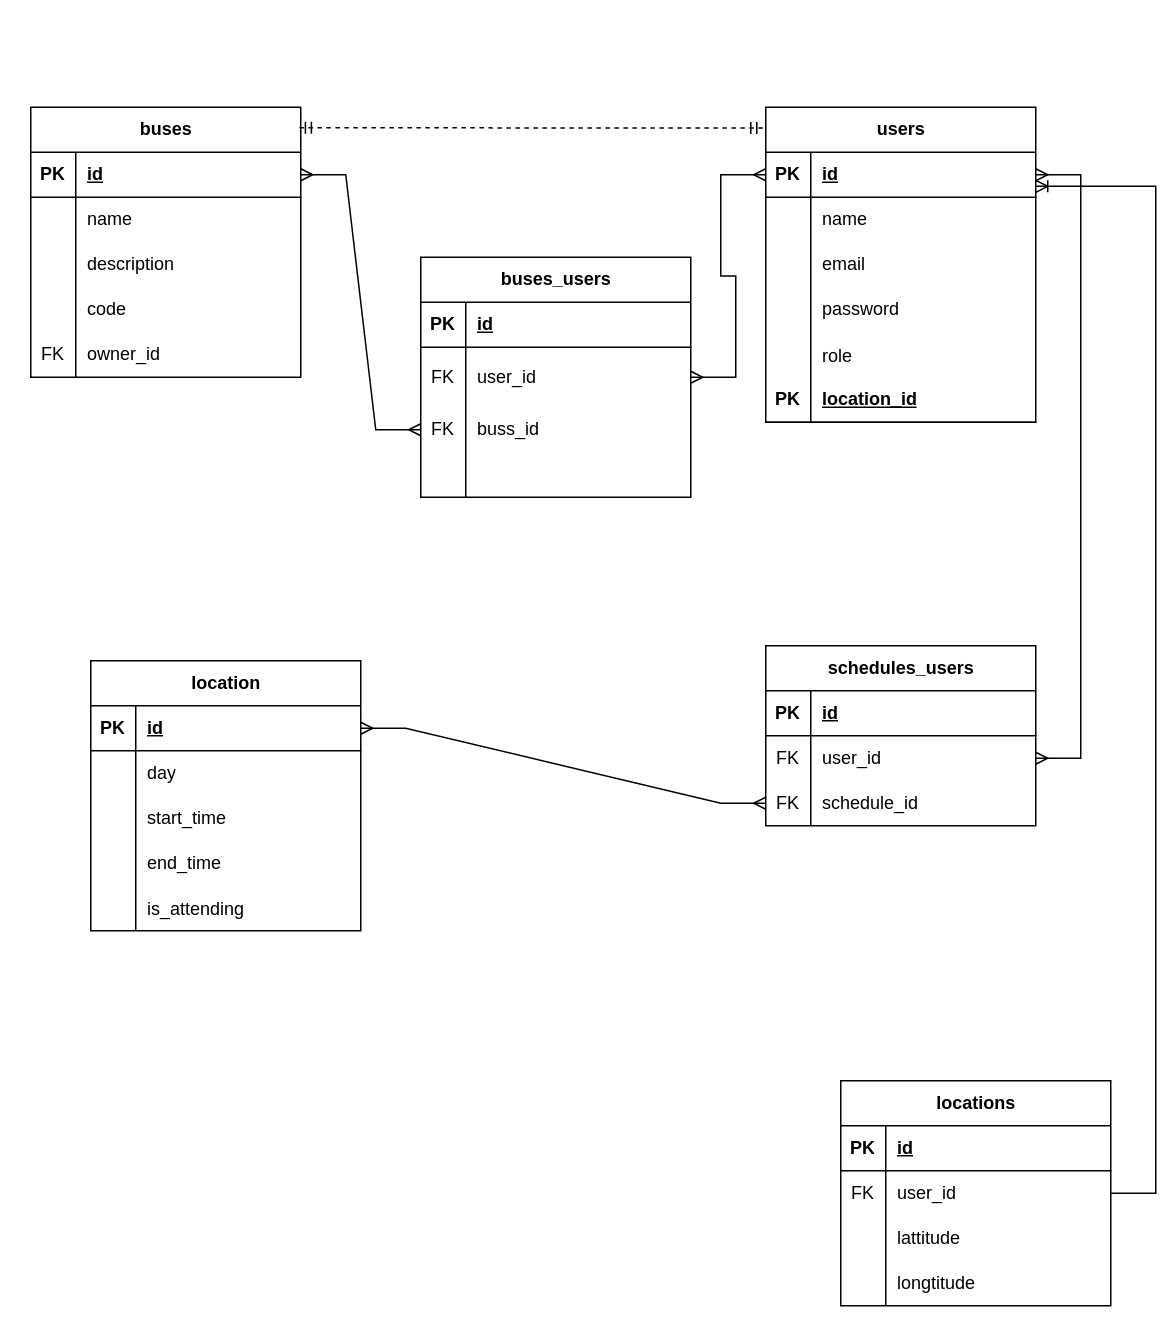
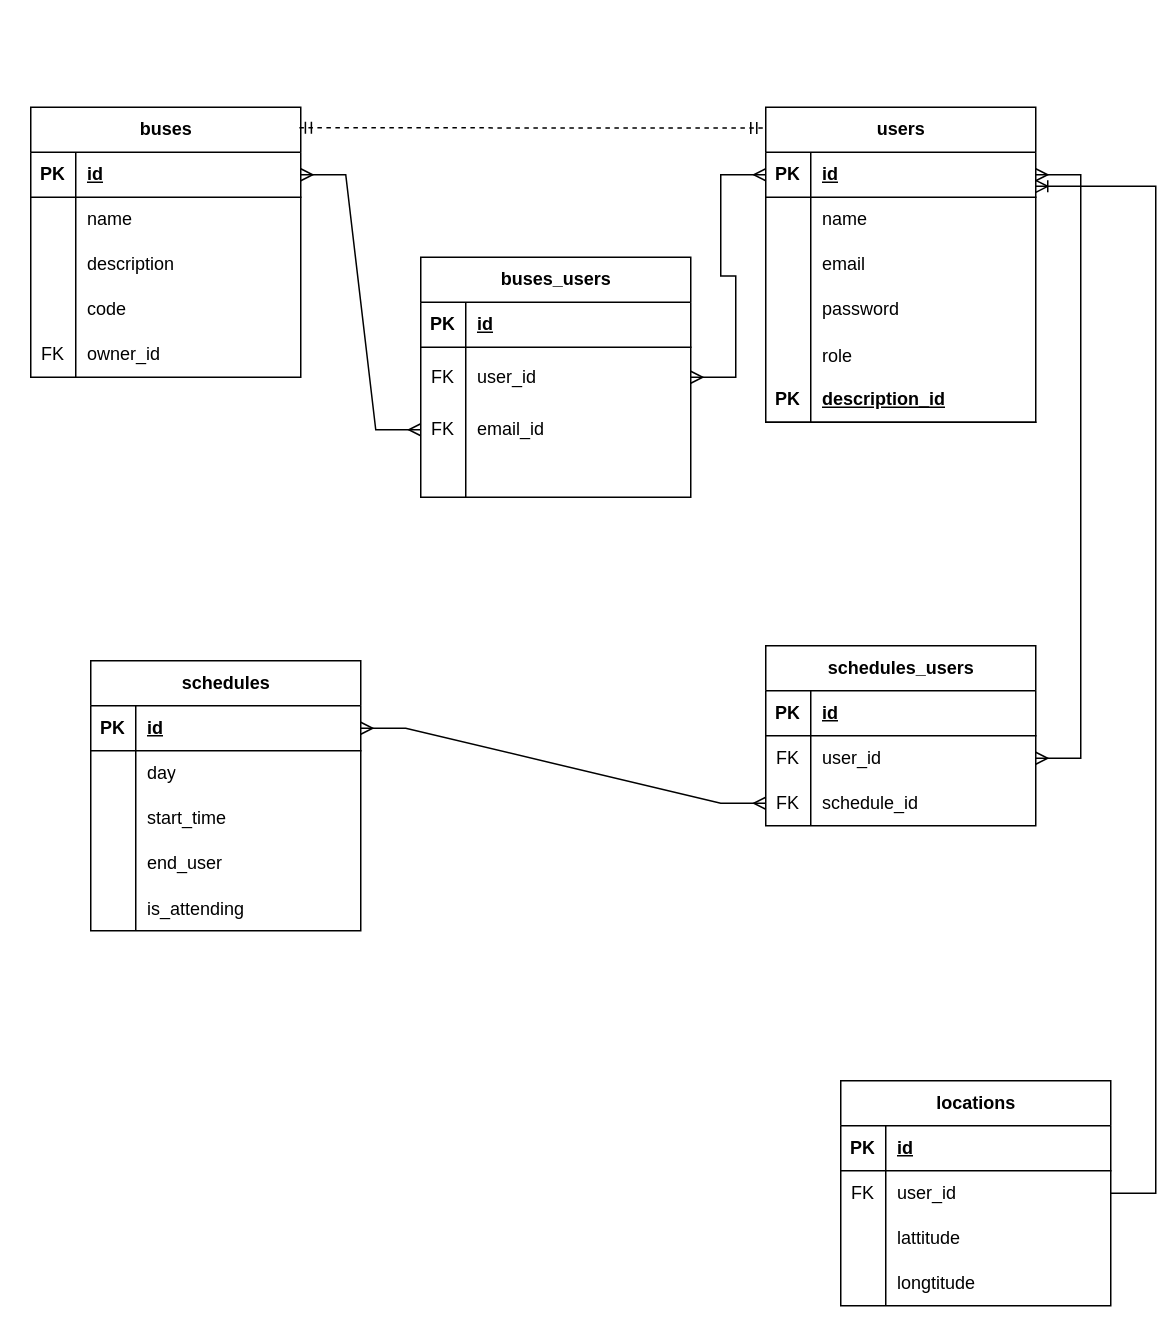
node "location_id": label "location_id" -> "description_id"
node "buss_id": label "buss_id" -> "email_id"
node "location": label "location" -> "schedules"
node "end_time": label "end_time" -> "end_user"
